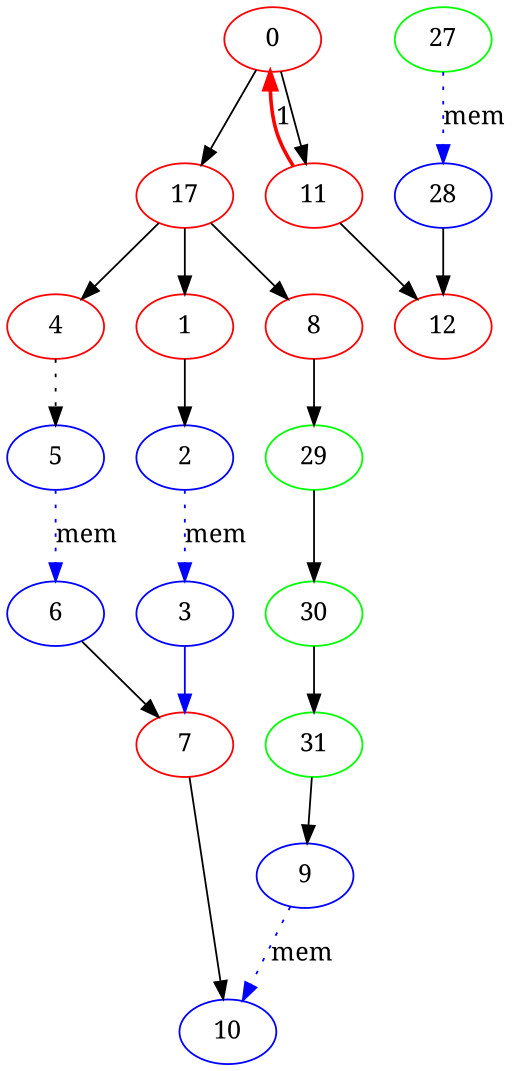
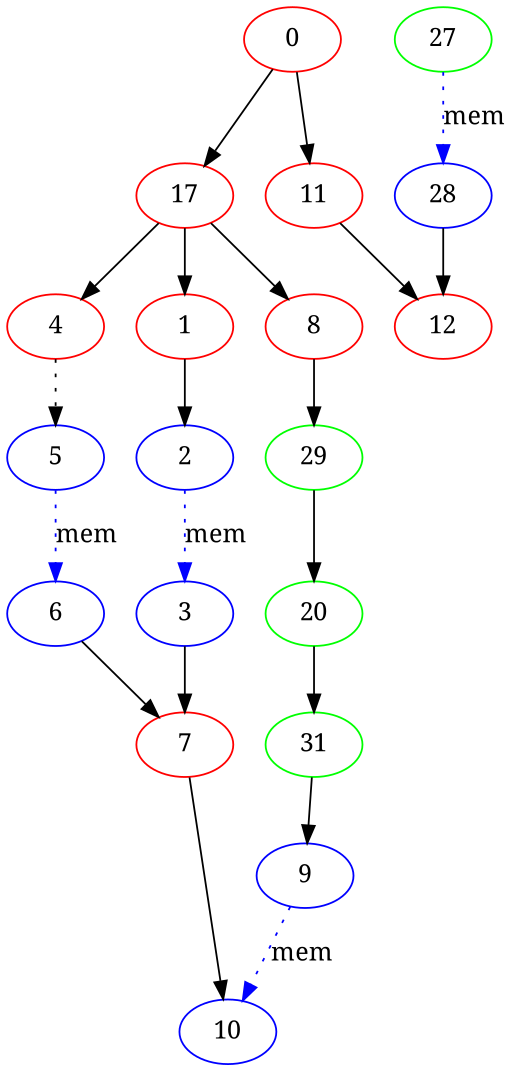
edge "11" -> "0": removed, label "1"
node "30": label "30" -> "20"
edge "3" -> "7": color blue -> black
